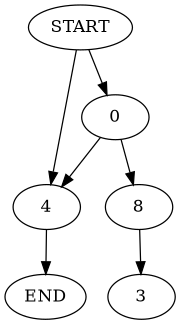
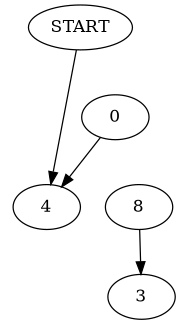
edge "START" -> "0": removed
edge "0" -> "8": removed
node "END": removed
